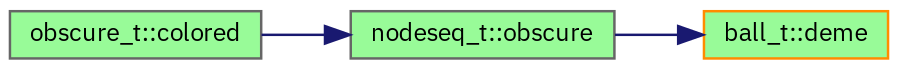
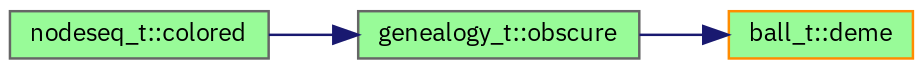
node "obscure_t::colored": label "obscure_t::colored" -> "nodeseq_t::colored"
node "nodeseq_t::obscure": label "nodeseq_t::obscure" -> "genealogy_t::obscure"
